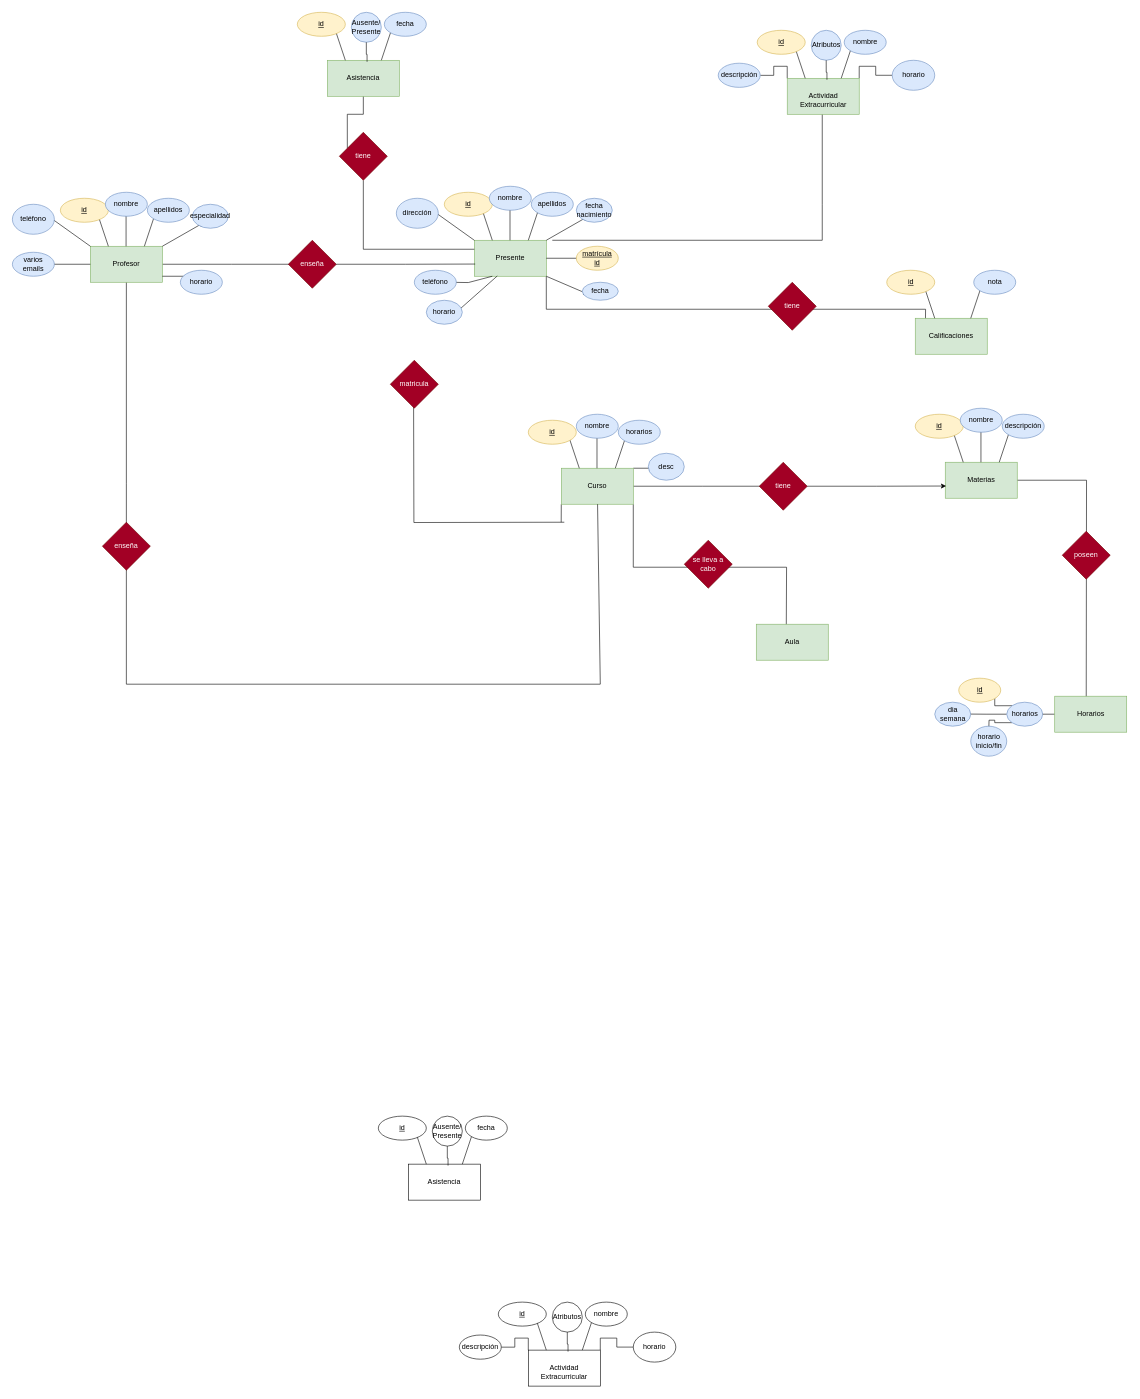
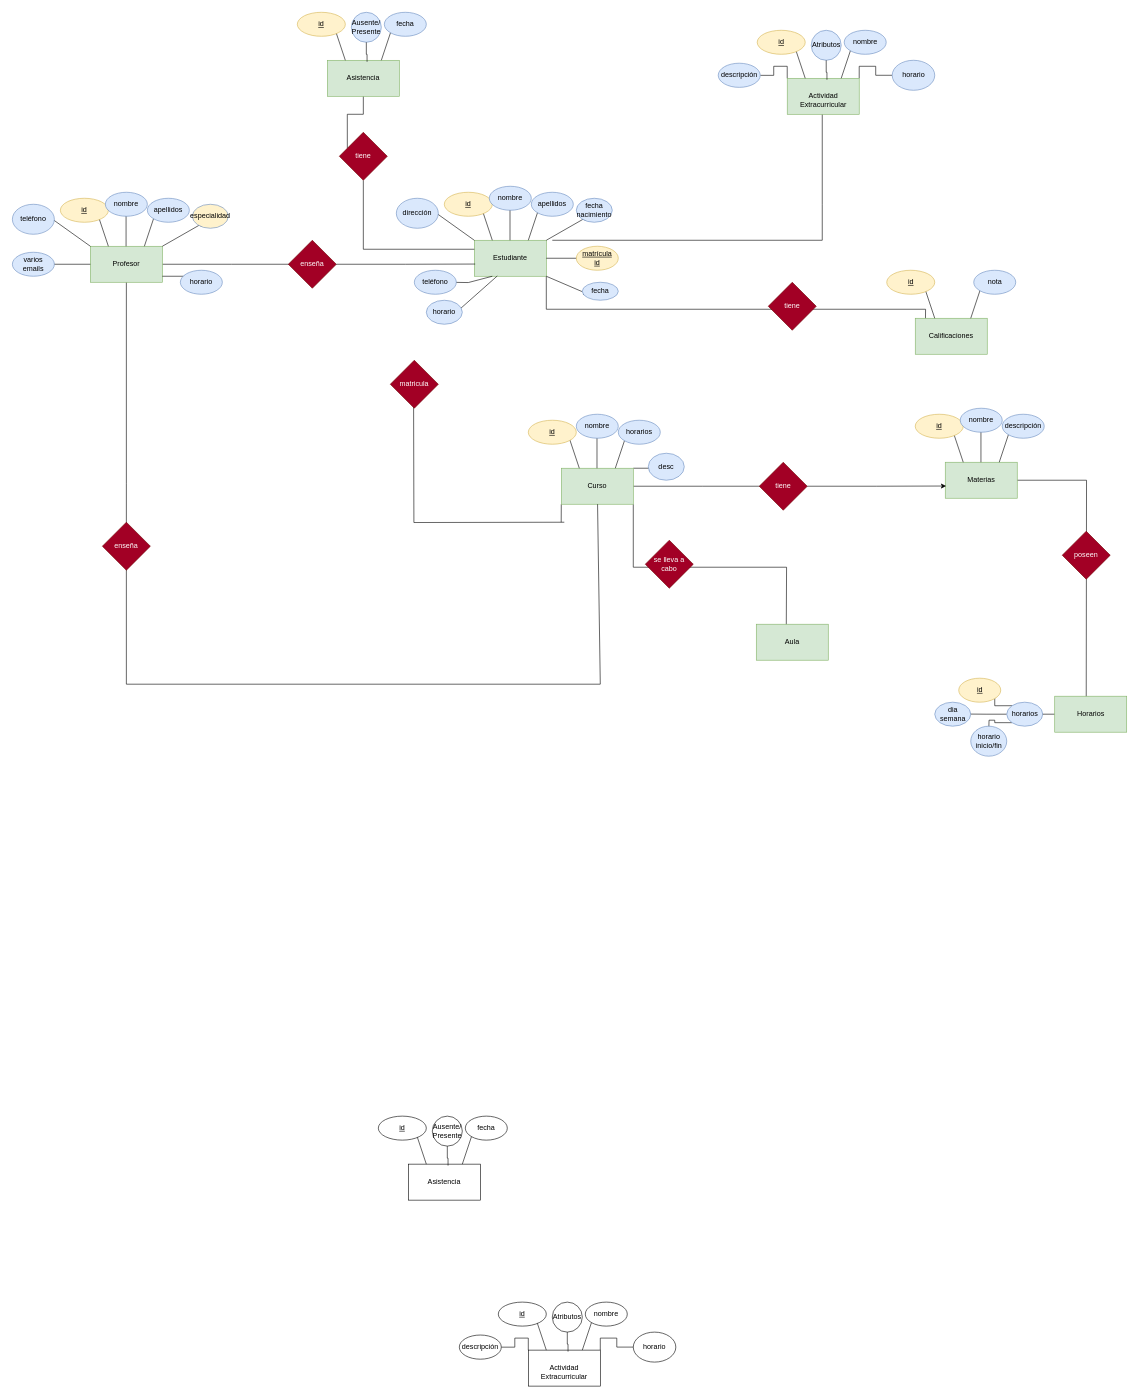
node "especialidad": fillcolor #dae8fc -> #fff2cc
node "Presente": label "Presente" -> "Estudiante"
node "se lleva a cabo": moved (708, 564) -> (669, 564)
